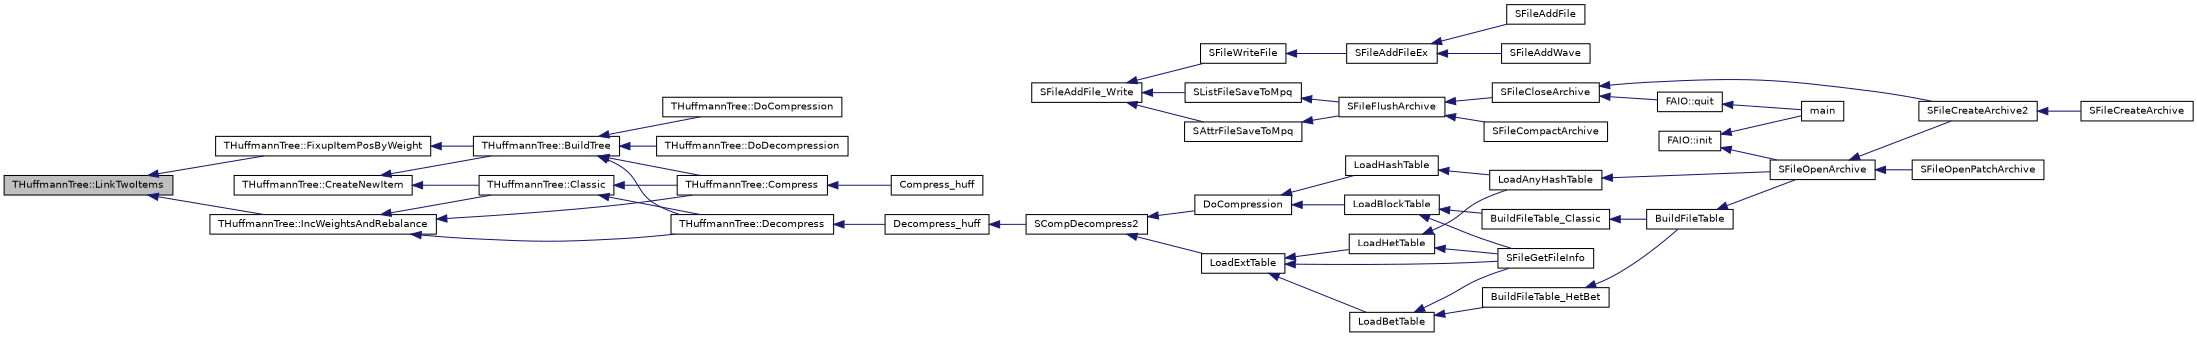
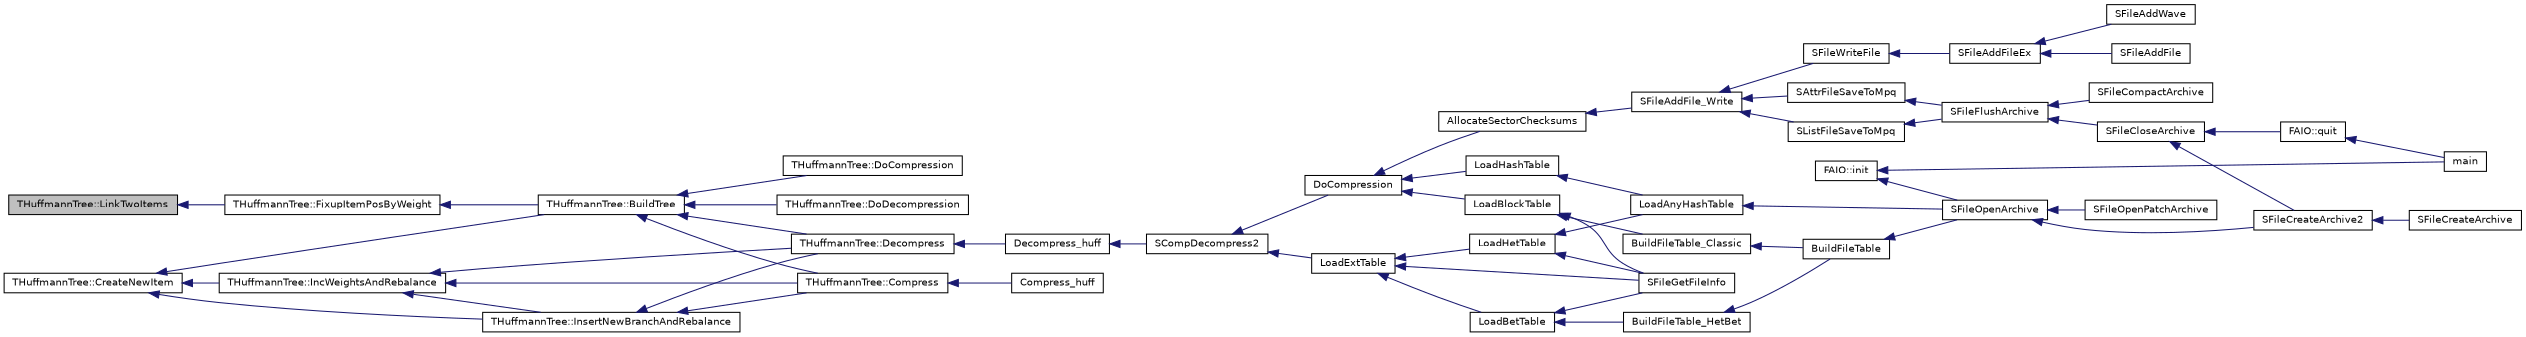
node "AllocateSectorChecksums": added
node "THuffmannTree::Classic": label "THuffmannTree::Classic" -> "THuffmannTree::InsertNewBranchAndRebalance"
edge "THuffmannTree::IncWeightsAndRebalance" -> "THuffmannTree::LinkTwoItems": now "THuffmannTree::IncWeightsAndRebalance" -> "THuffmannTree::CreateNewItem"
